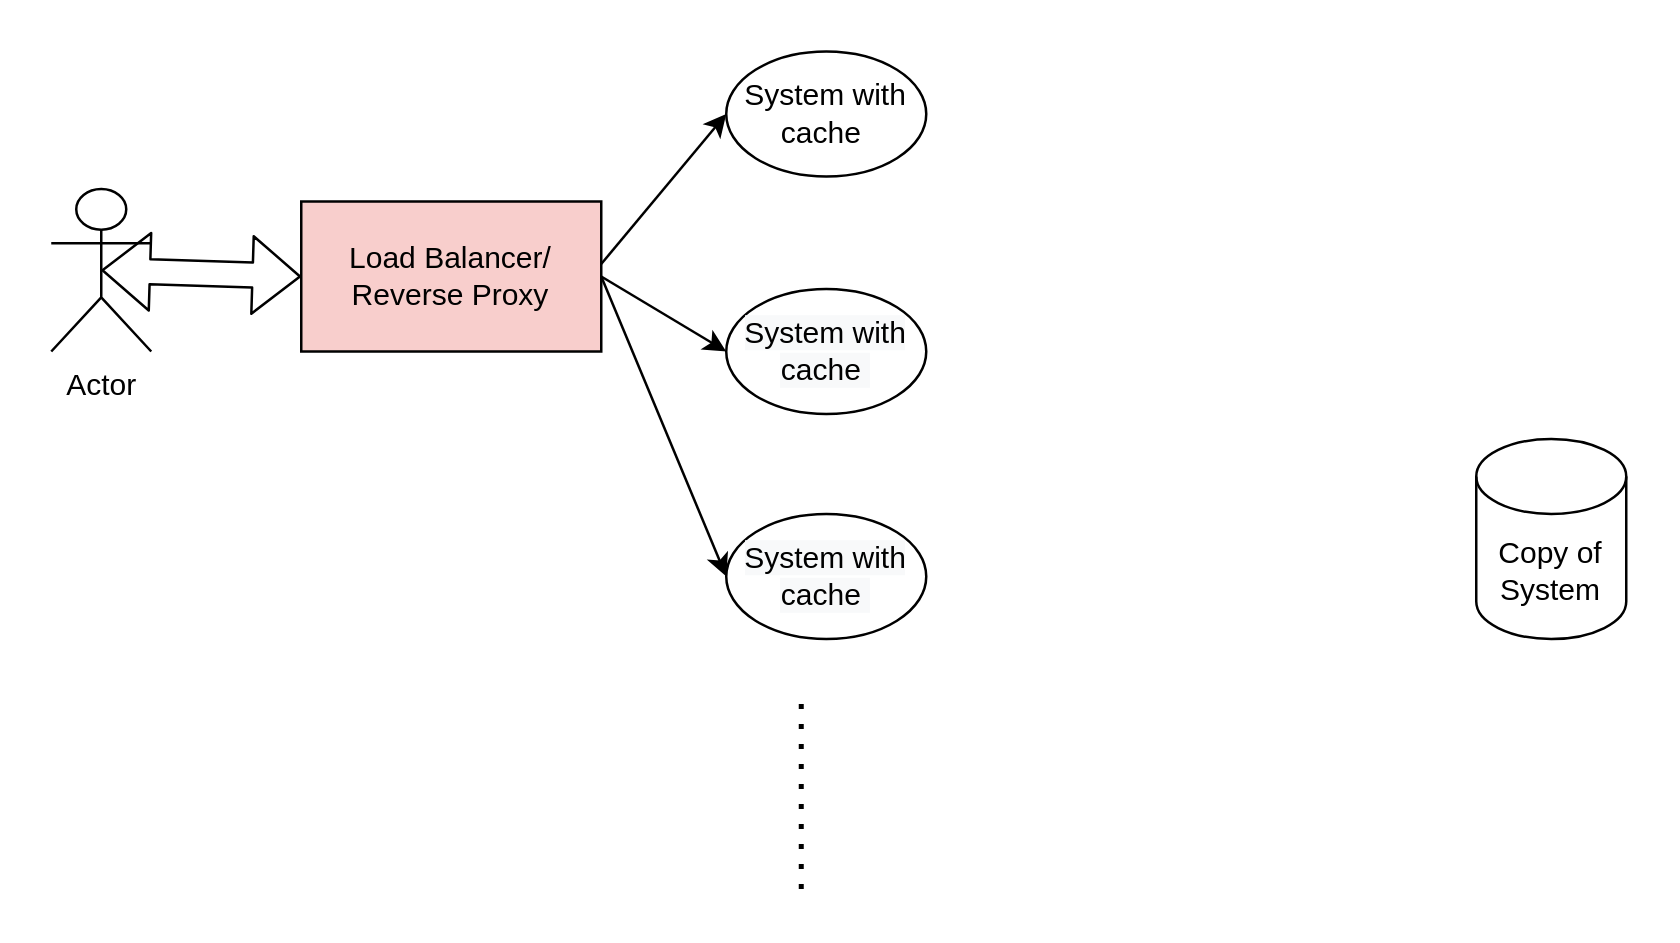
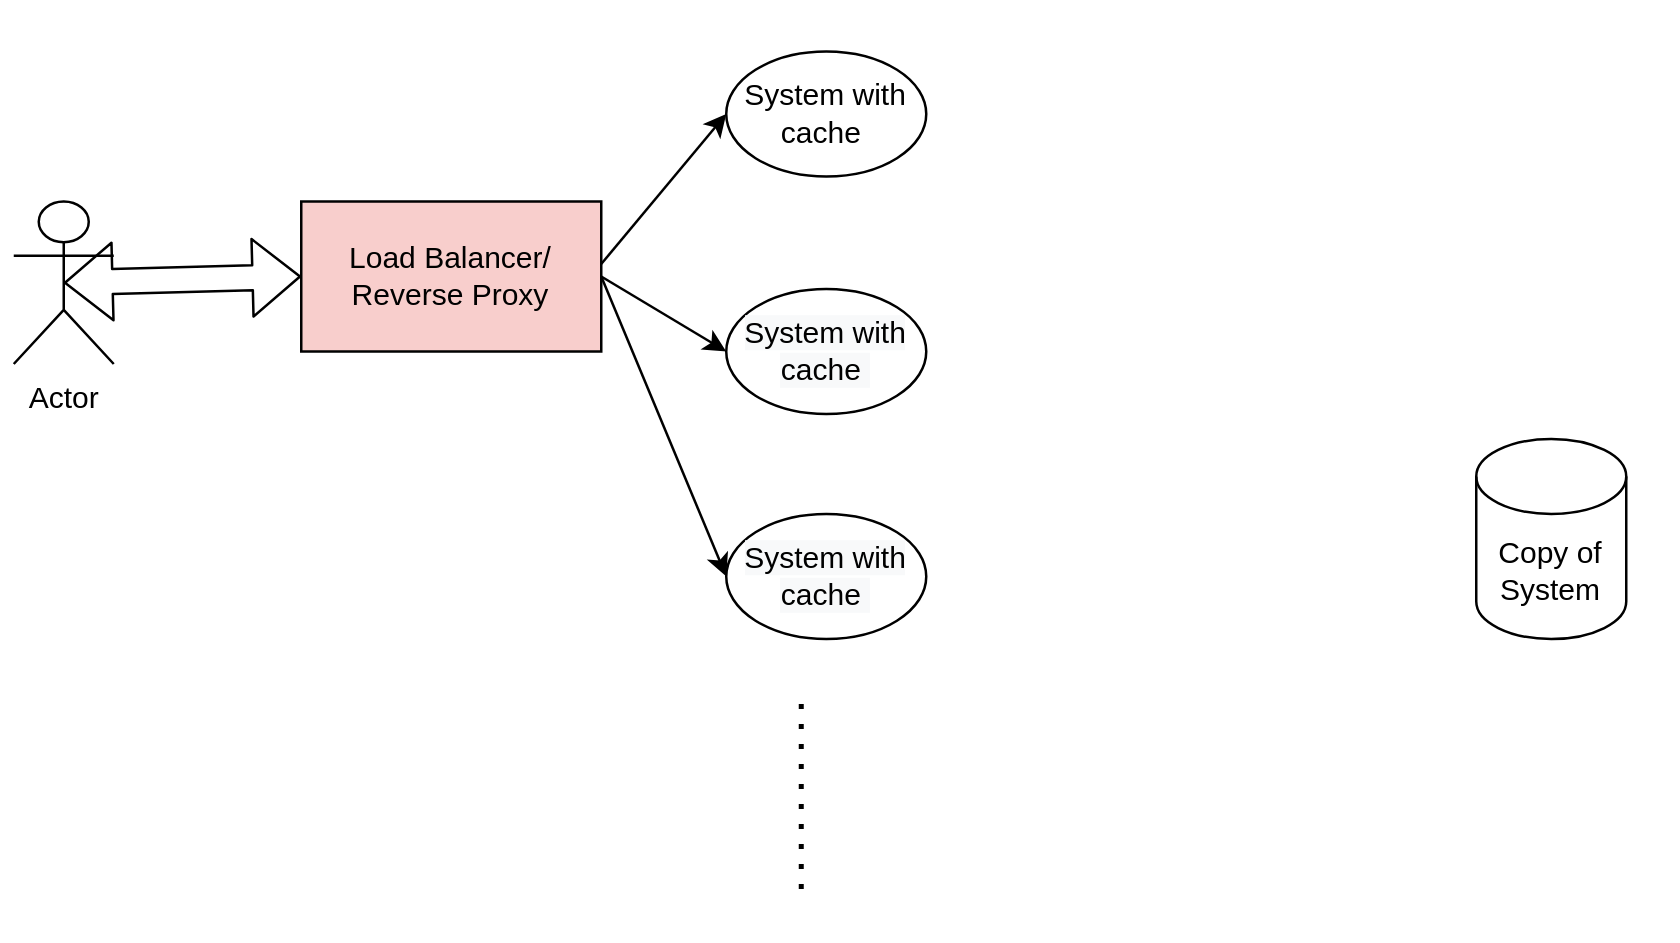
node "Actor": moved (101, 270) -> (64, 283)
